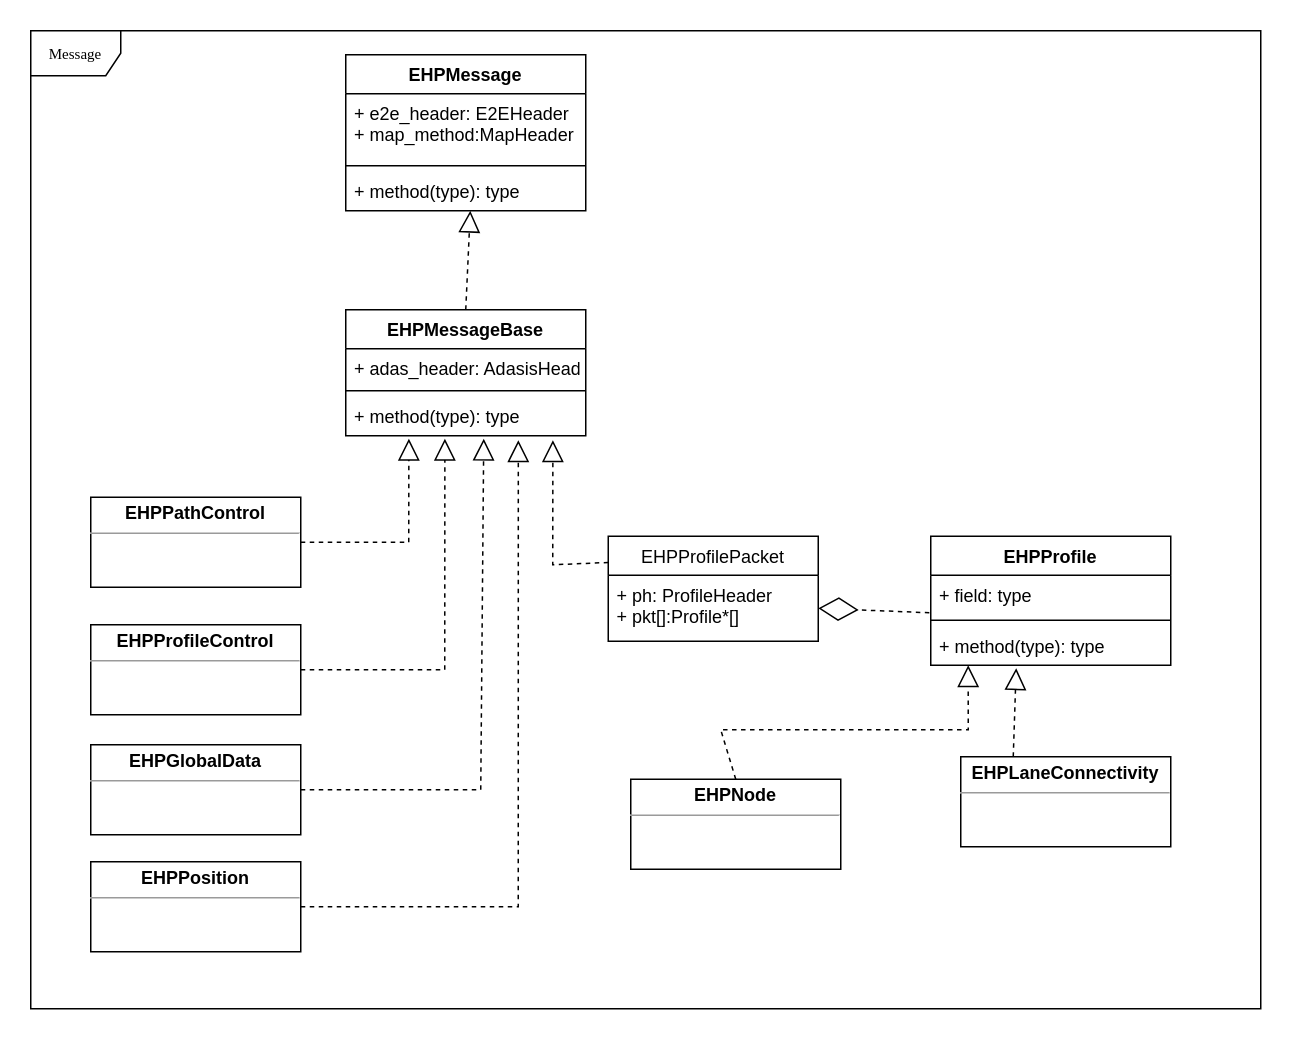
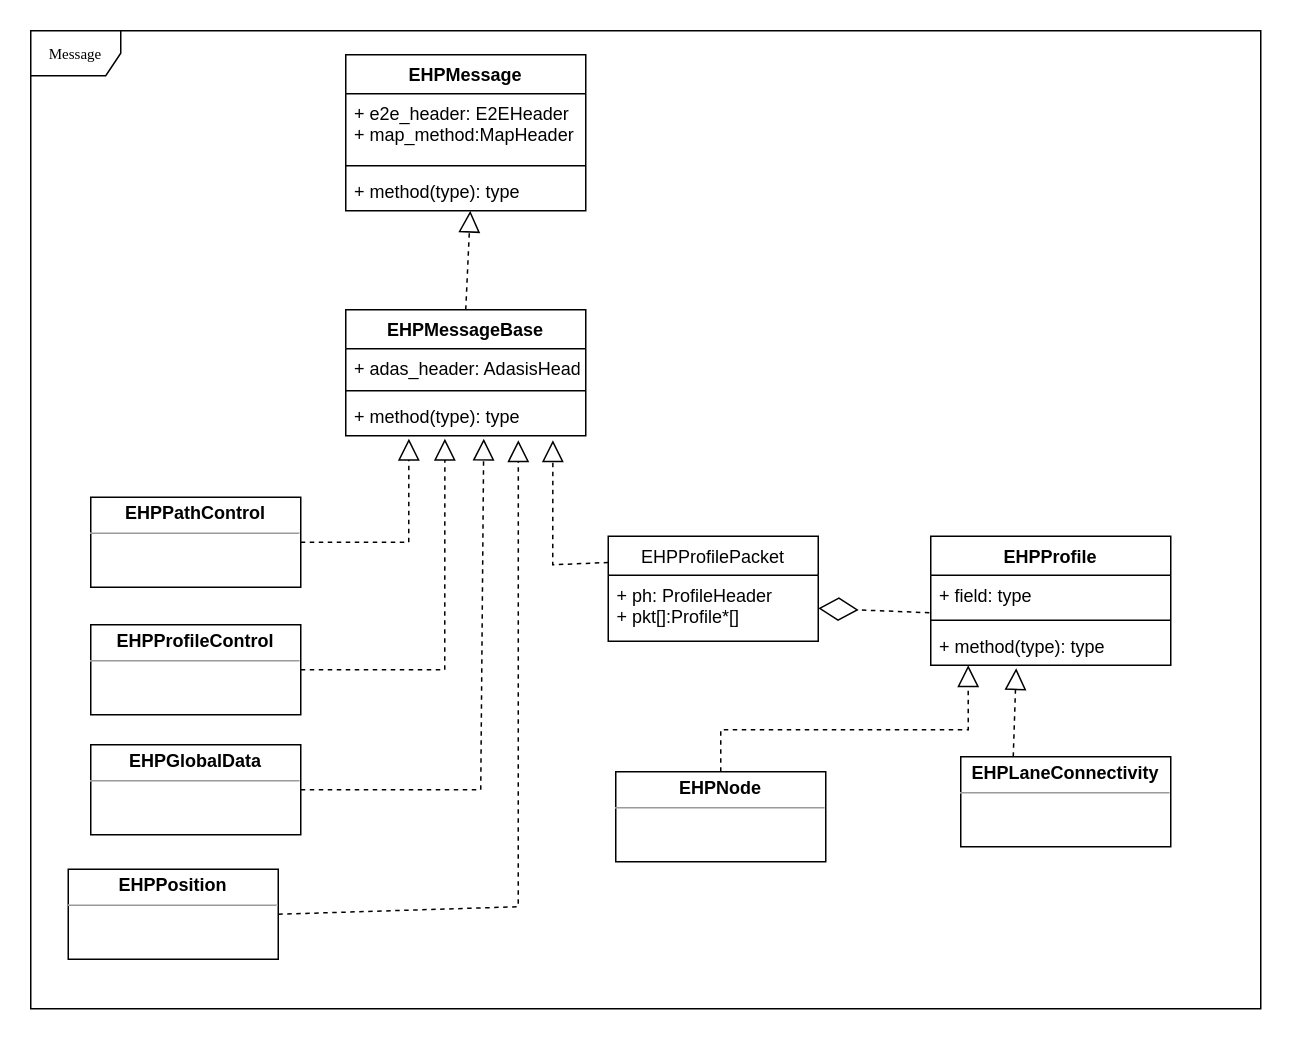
node "EHPNode": moved (736, 824) -> (721, 817)
node "EHPPosition": moved (196, 907) -> (173, 914)
